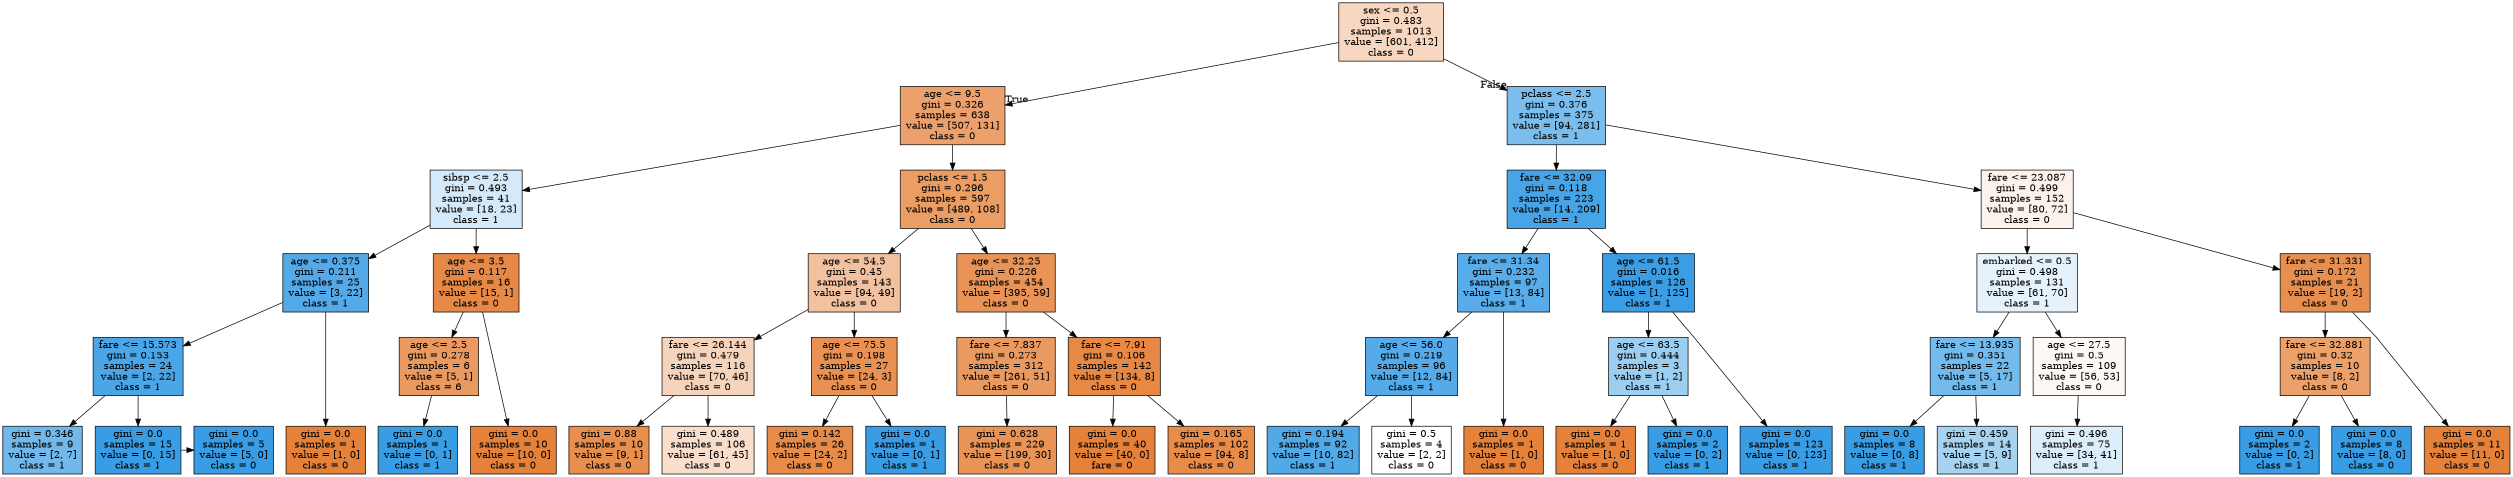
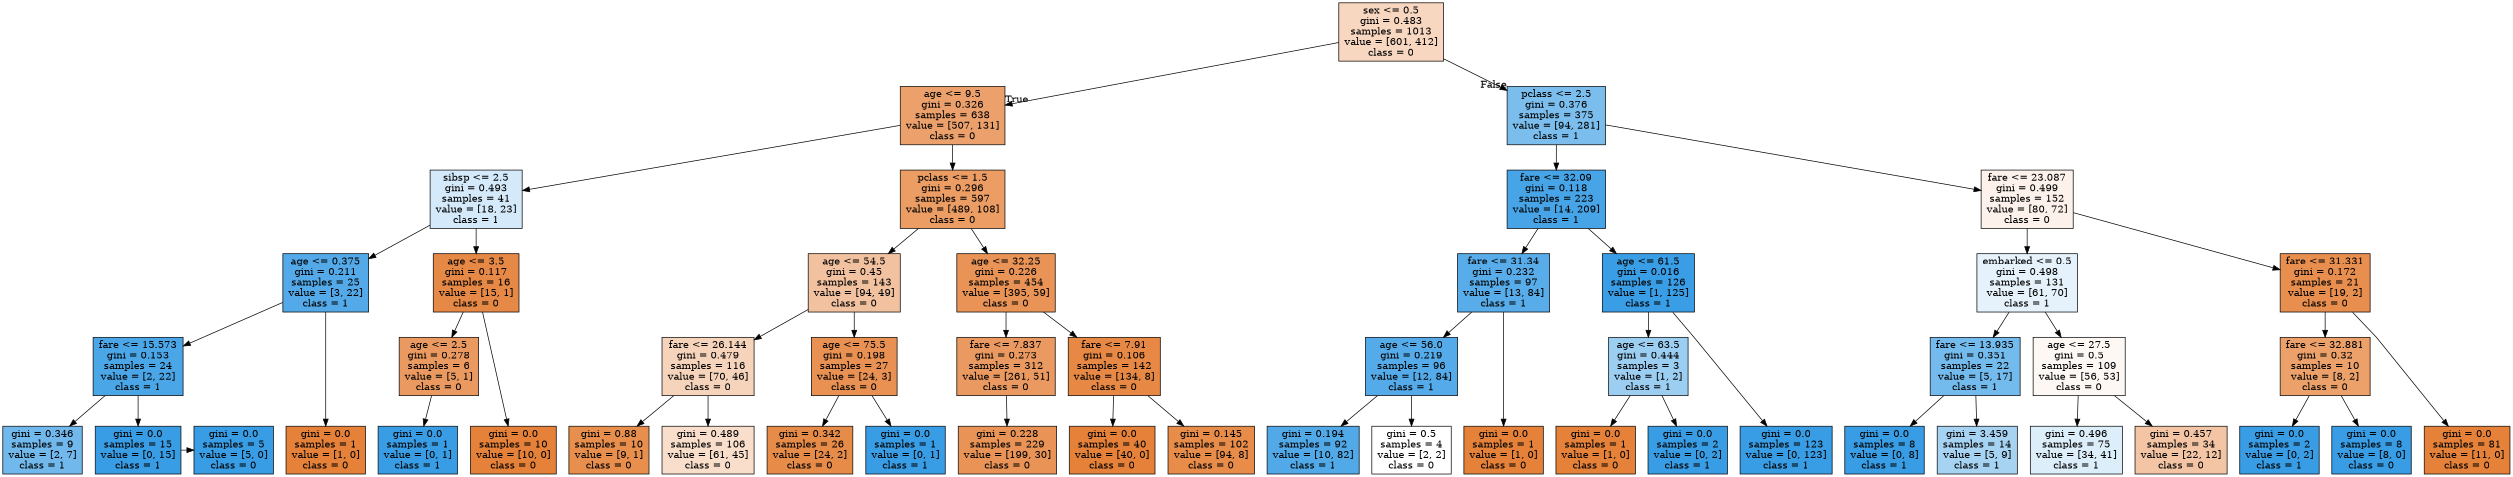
node "age <= 2.5 gini = 0.278 samples = 6 value = [5, 1] class = 6": label "age <= 2.5 gini = 0.278 samples = 6 value = [5, 1] class = 6" -> "age <= 2.5 gini = 0.278 samples = 6 value = [5, 1] class = 0"
node "gini = 0.142 samples = 26 value = [24, 2] class = 0": label "gini = 0.142 samples = 26 value = [24, 2] class = 0" -> "gini = 0.342 samples = 26 value = [24, 2] class = 0"
node "gini = 0.628 samples = 229 value = [199, 30] class = 0": label "gini = 0.628 samples = 229 value = [199, 30] class = 0" -> "gini = 0.228 samples = 229 value = [199, 30] class = 0"
node "gini = 0.0 samples = 40 value = [40, 0] fare = 0": label "gini = 0.0 samples = 40 value = [40, 0] fare = 0" -> "gini = 0.0 samples = 40 value = [40, 0] class = 0"
node "gini = 0.165 samples = 102 value = [94, 8] class = 0": label "gini = 0.165 samples = 102 value = [94, 8] class = 0" -> "gini = 0.145 samples = 102 value = [94, 8] class = 0"
node "gini = 0.459 samples = 14 value = [5, 9] class = 1": label "gini = 0.459 samples = 14 value = [5, 9] class = 1" -> "gini = 3.459 samples = 14 value = [5, 9] class = 1"
node "gini = 0.457 samples = 34 value = [22, 12] class = 0": added
node "gini = 0.0 samples = 11 value = [11, 0] class = 0": label "gini = 0.0 samples = 11 value = [11, 0] class = 0" -> "gini = 0.0 samples = 81 value = [11, 0] class = 0"
